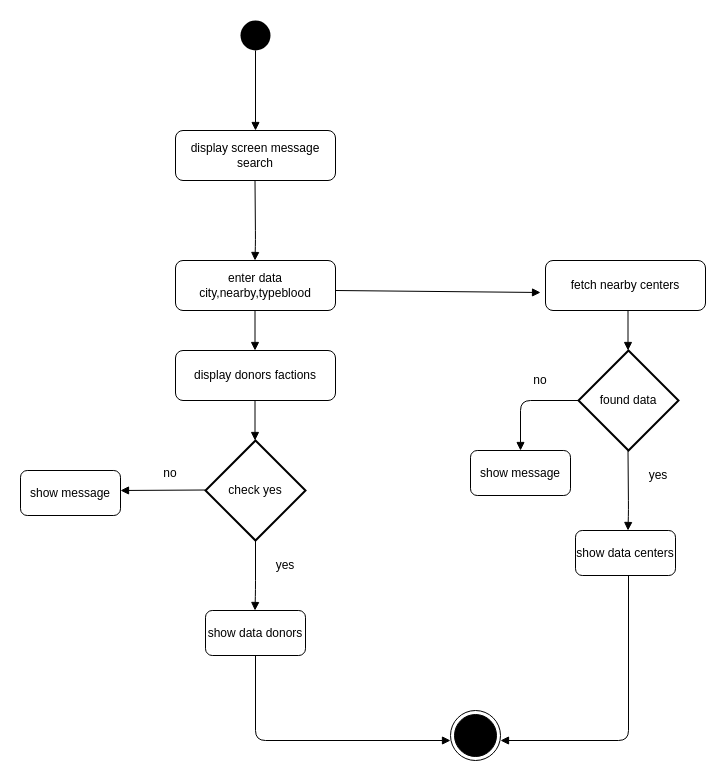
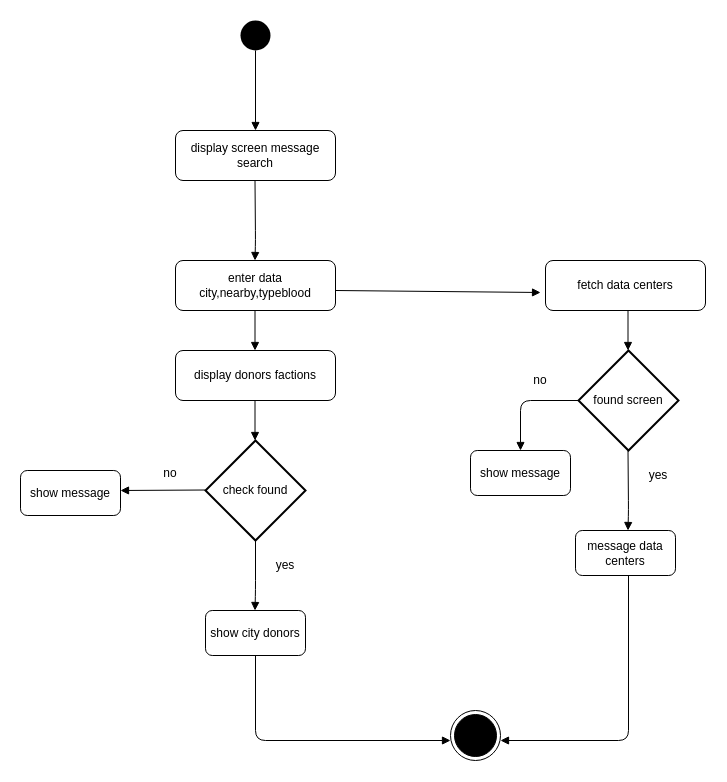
node "fetch nearby centers": label "fetch nearby centers" -> "fetch data centers"
node "found data": label "found data" -> "found screen"
node "check yes": label "check yes" -> "check found"
node "show data centers": label "show data centers" -> "message data centers"
node "show data donors": label "show data donors" -> "show city donors"
